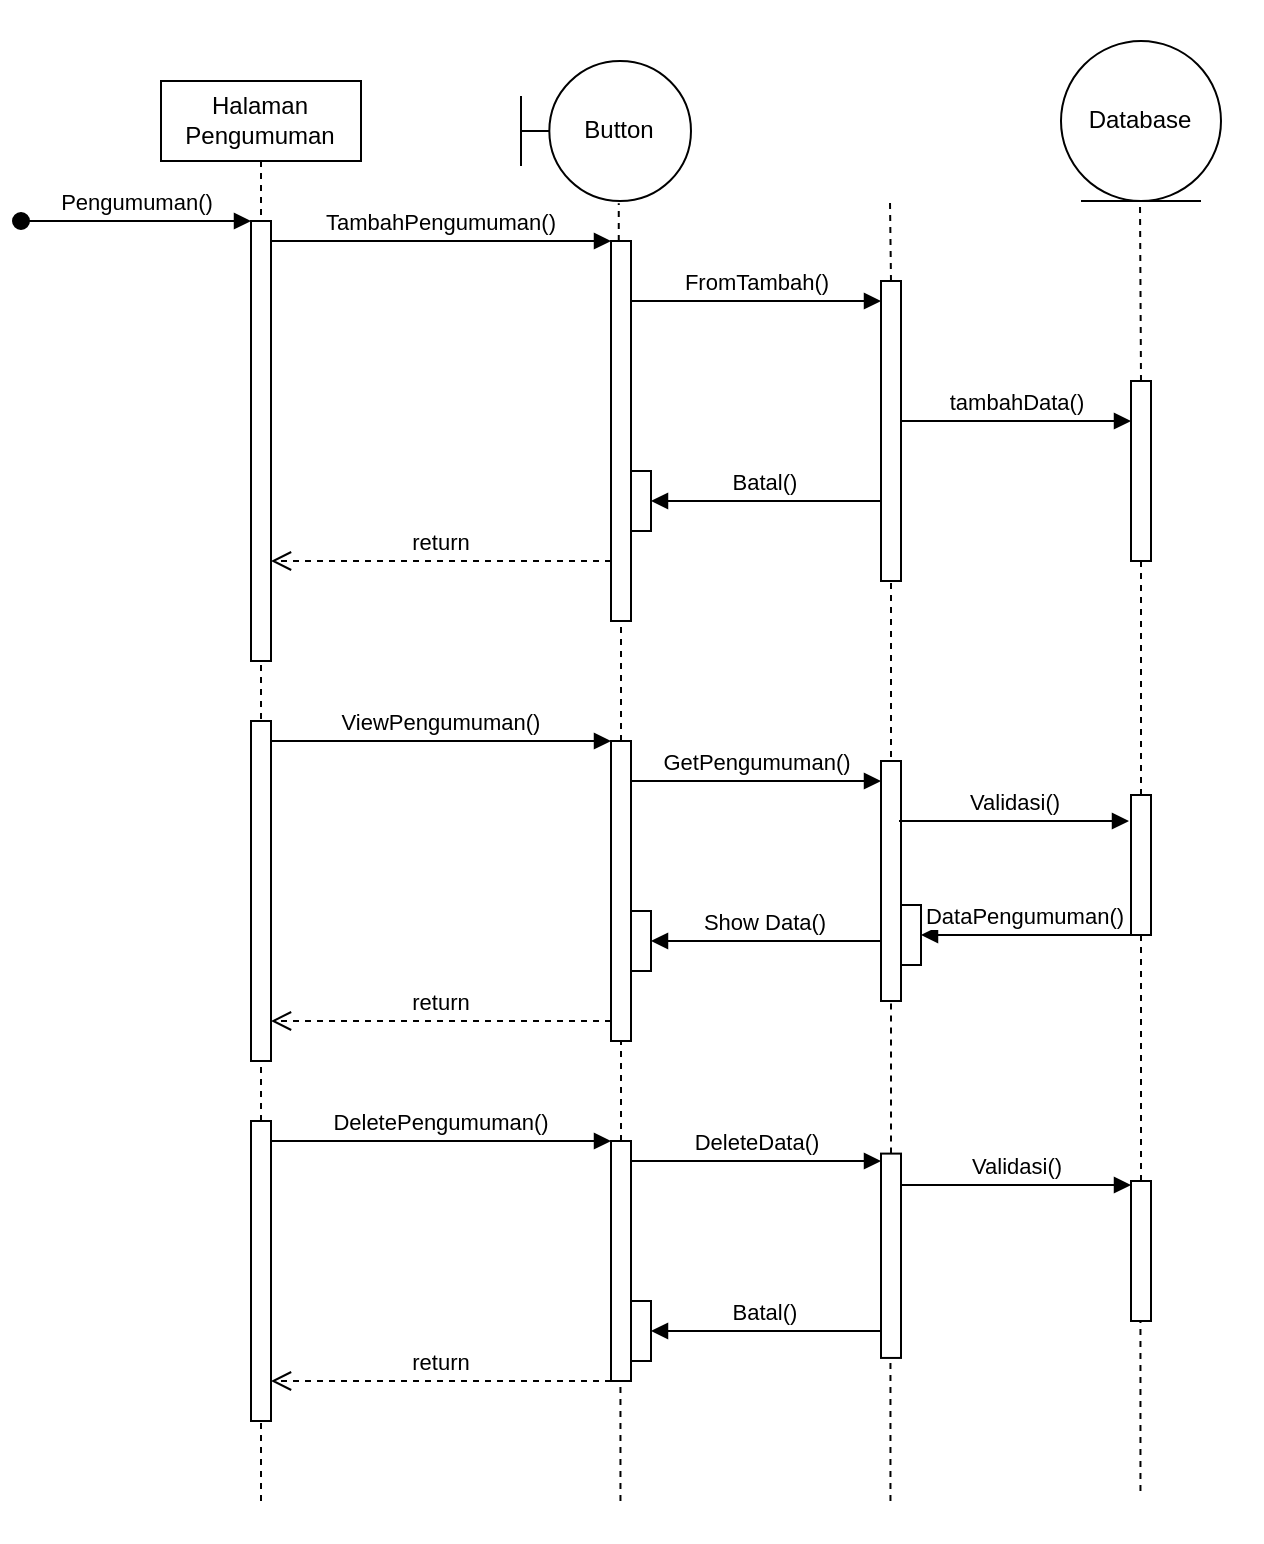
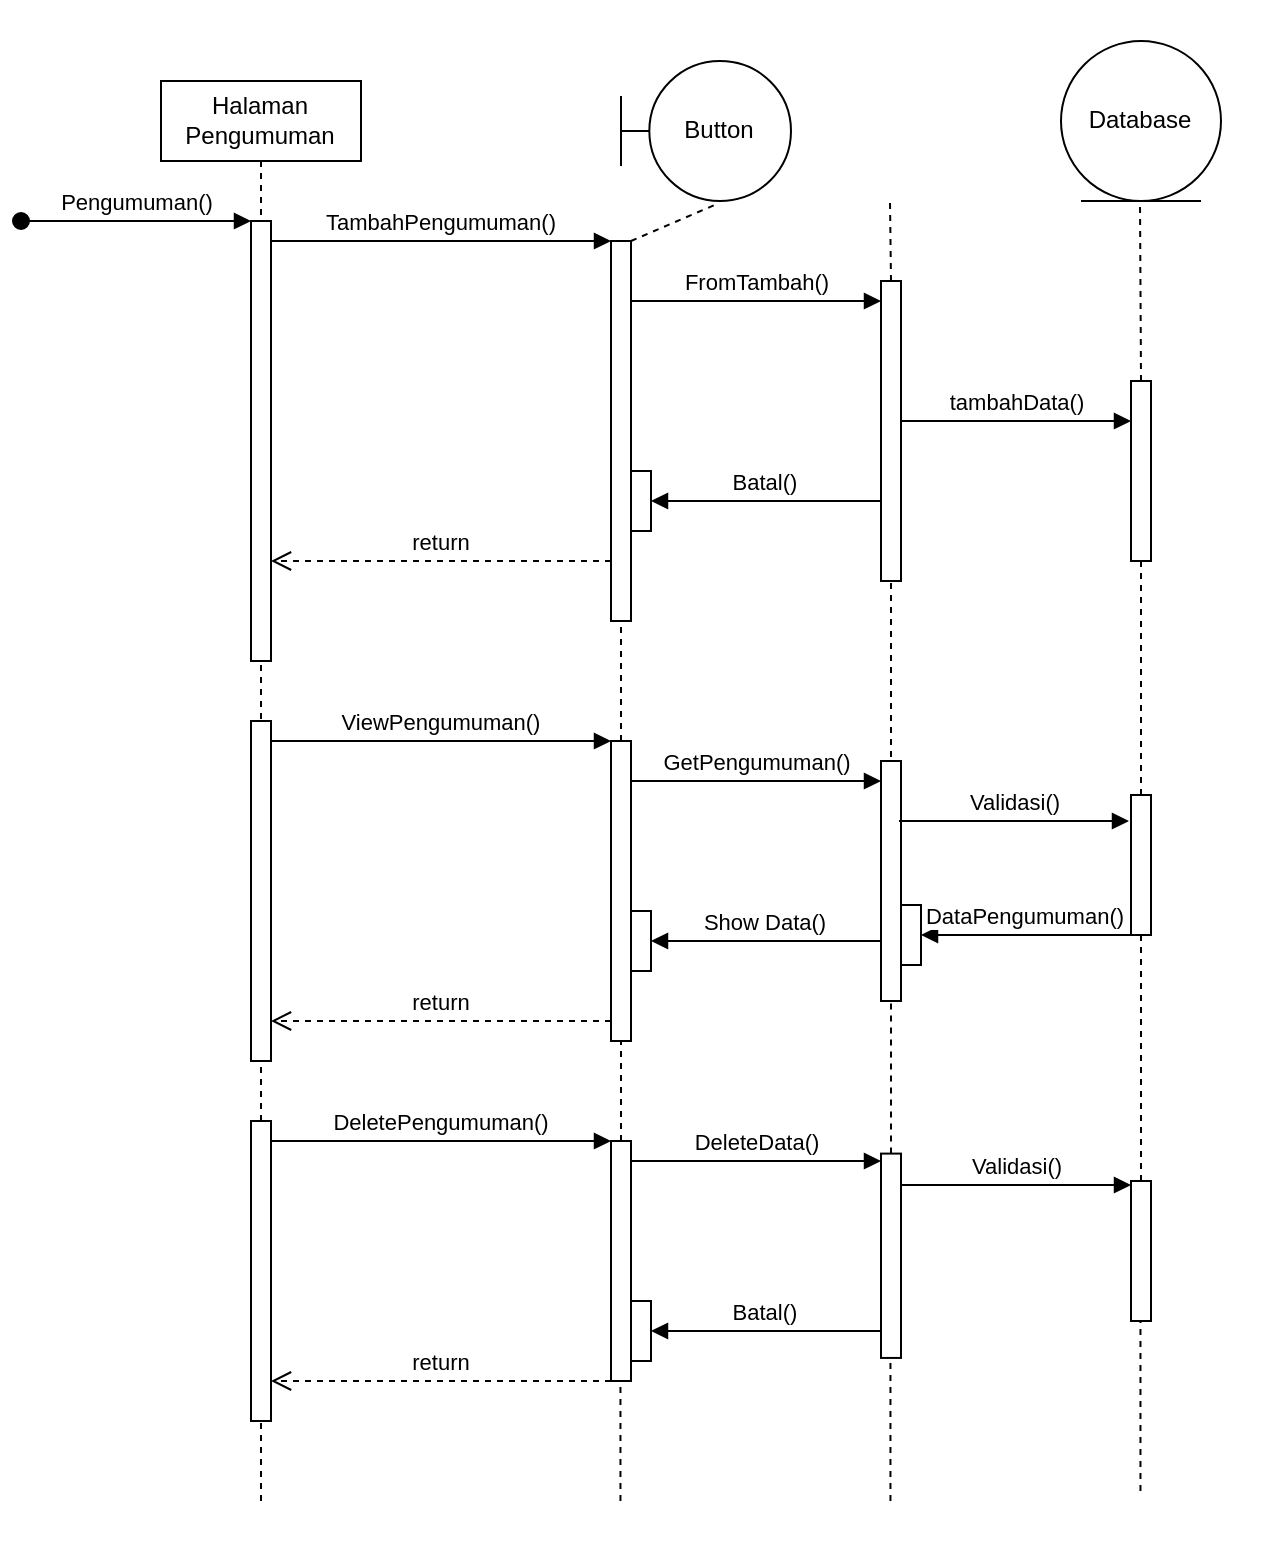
node "Button": moved (606, 131) -> (706, 131)
